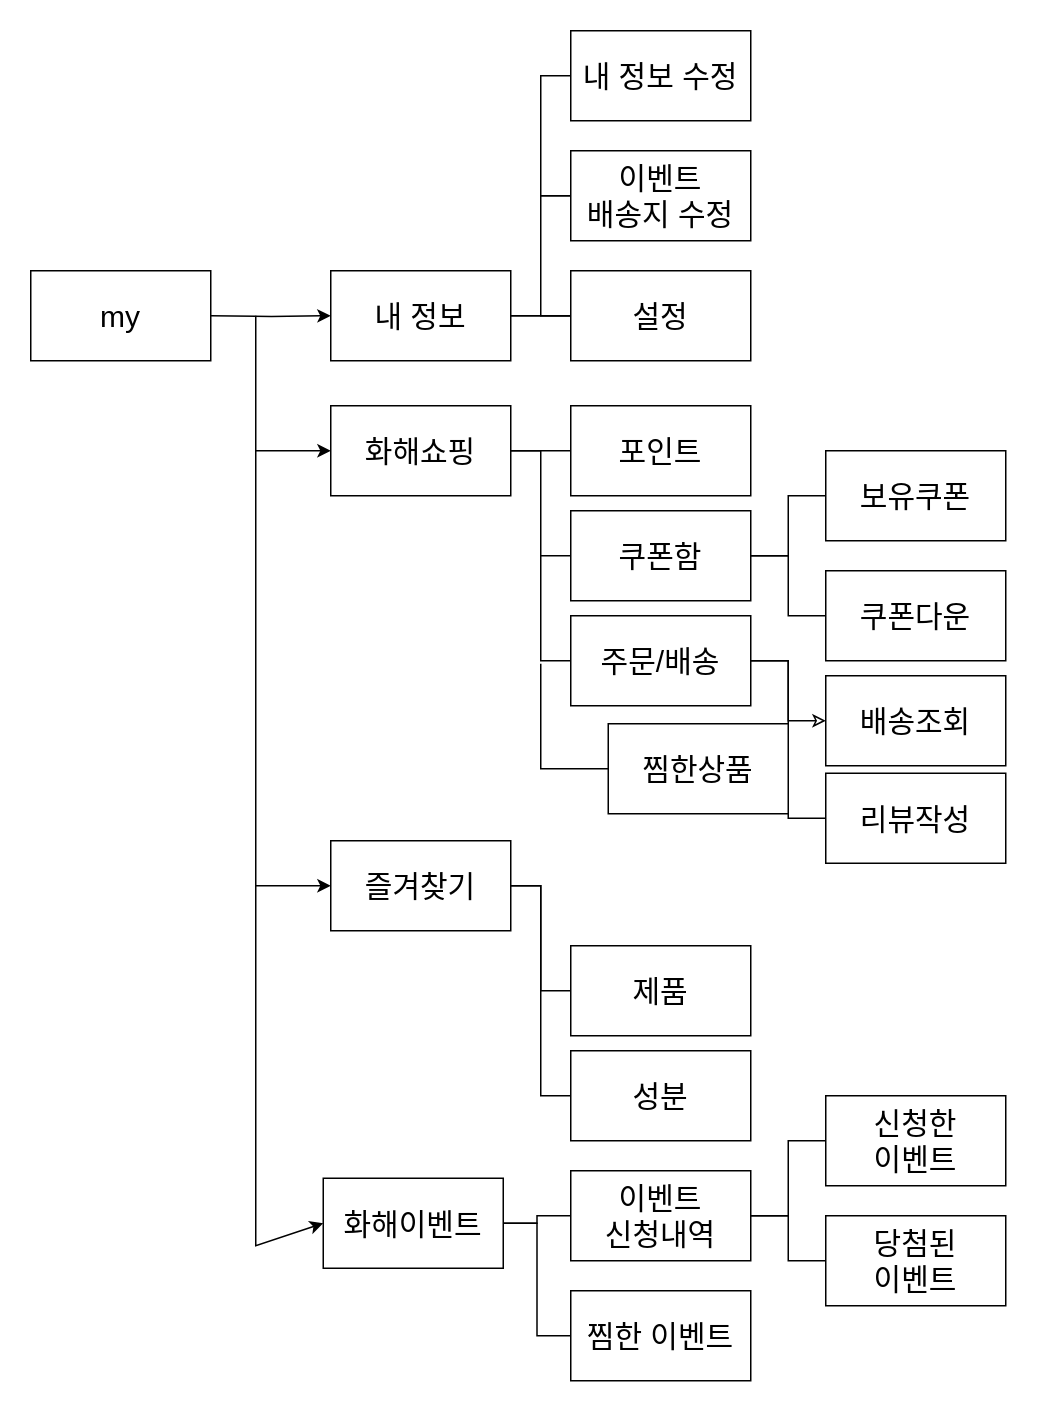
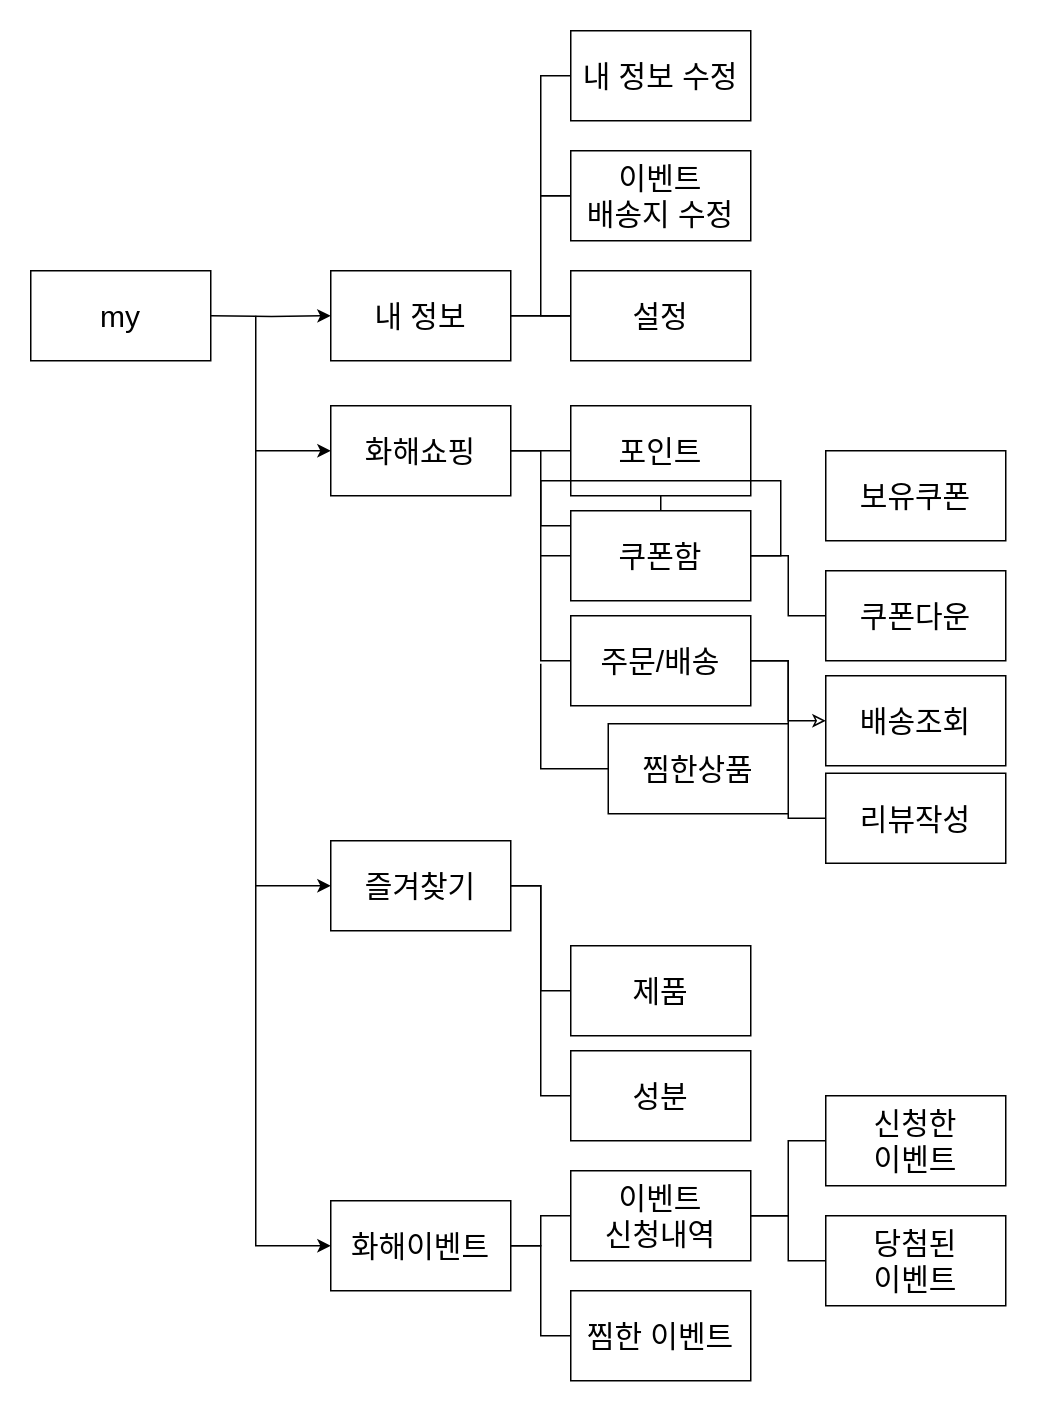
edge "보유쿠폰" -- "쿠폰함": now "포인트" -- "쿠폰함"
node "화해이벤트": moved (413, 1223) -> (421, 1246)
